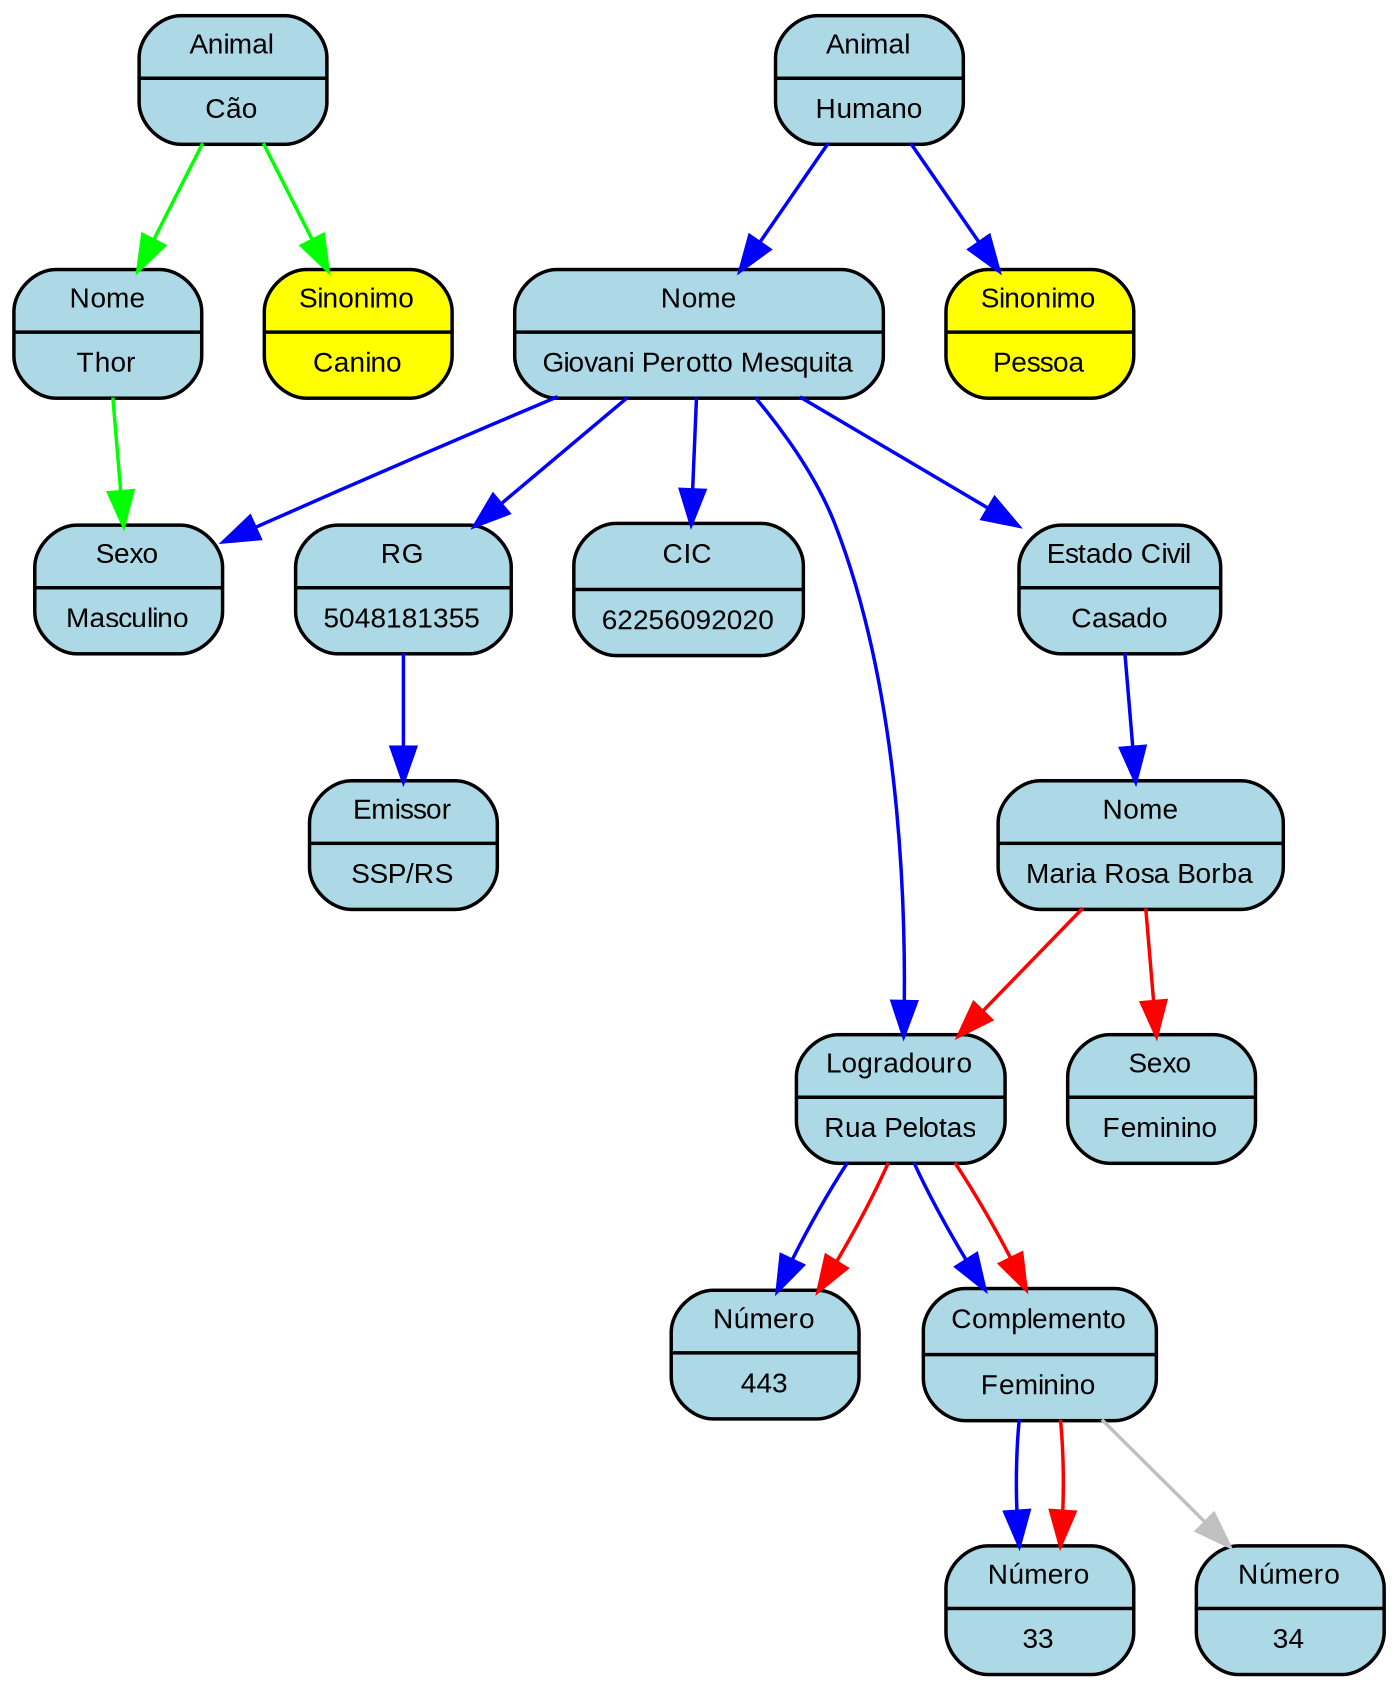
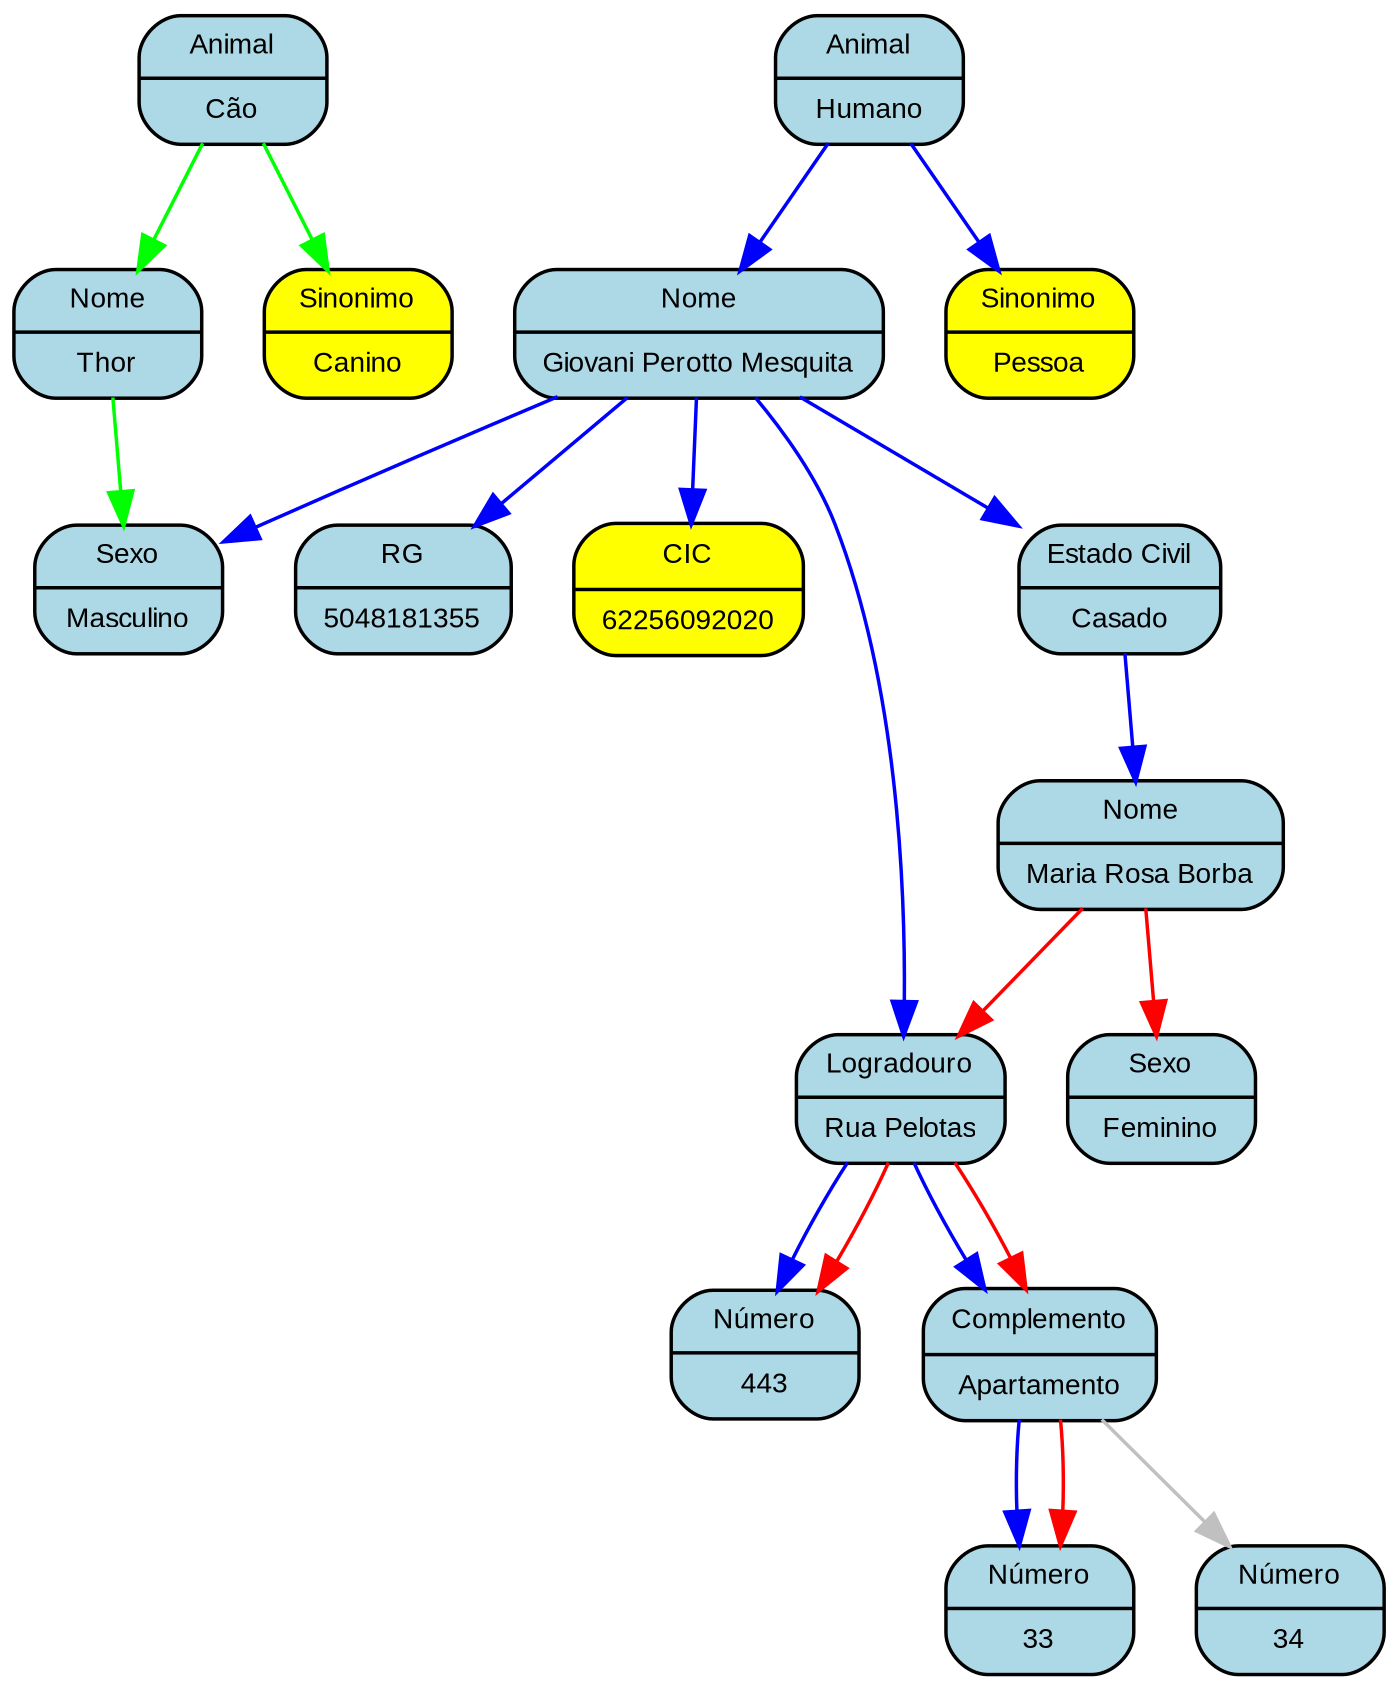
node "CIC": fillcolor lightblue -> yellow
node "Emissor": removed
node "Complemento": text "Feminino" -> "Apartamento"
